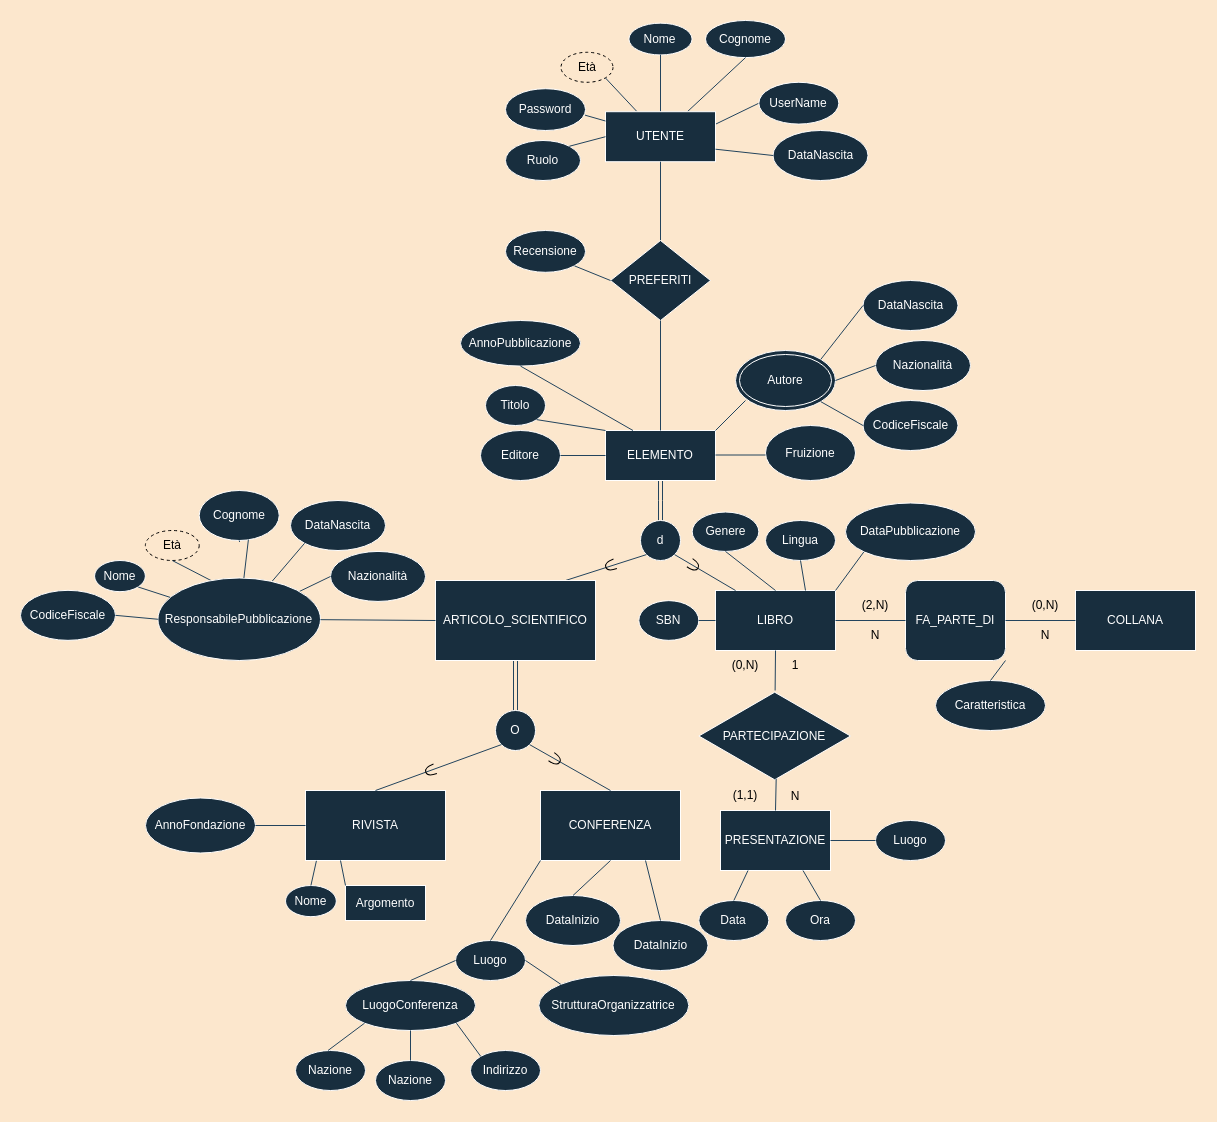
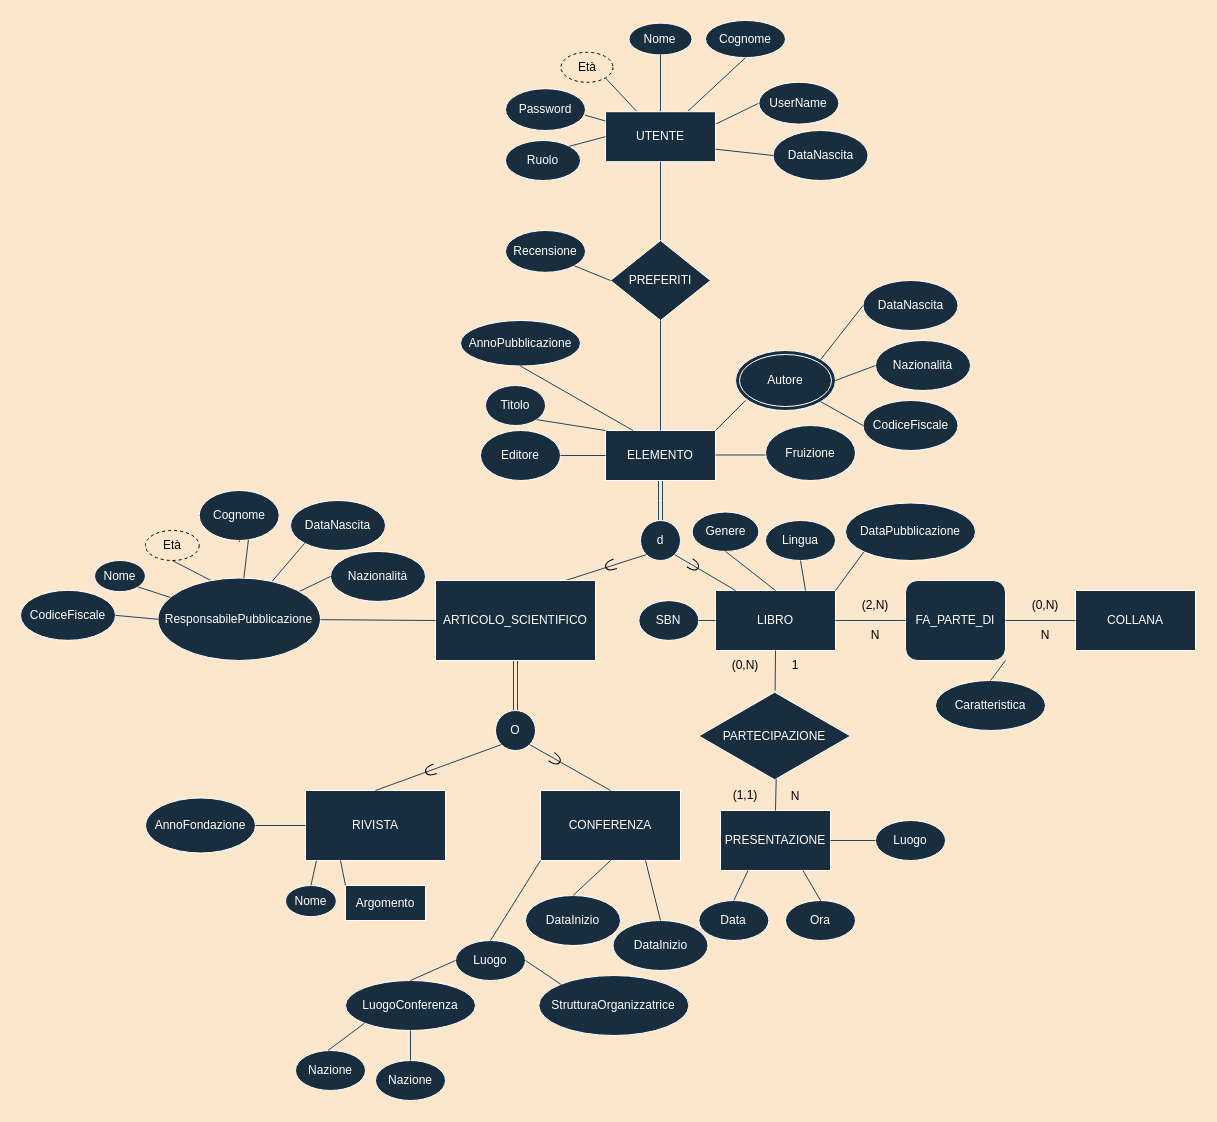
edge "LuogoConferenza" -- "Indirizzo": removed
node "Indirizzo": removed
